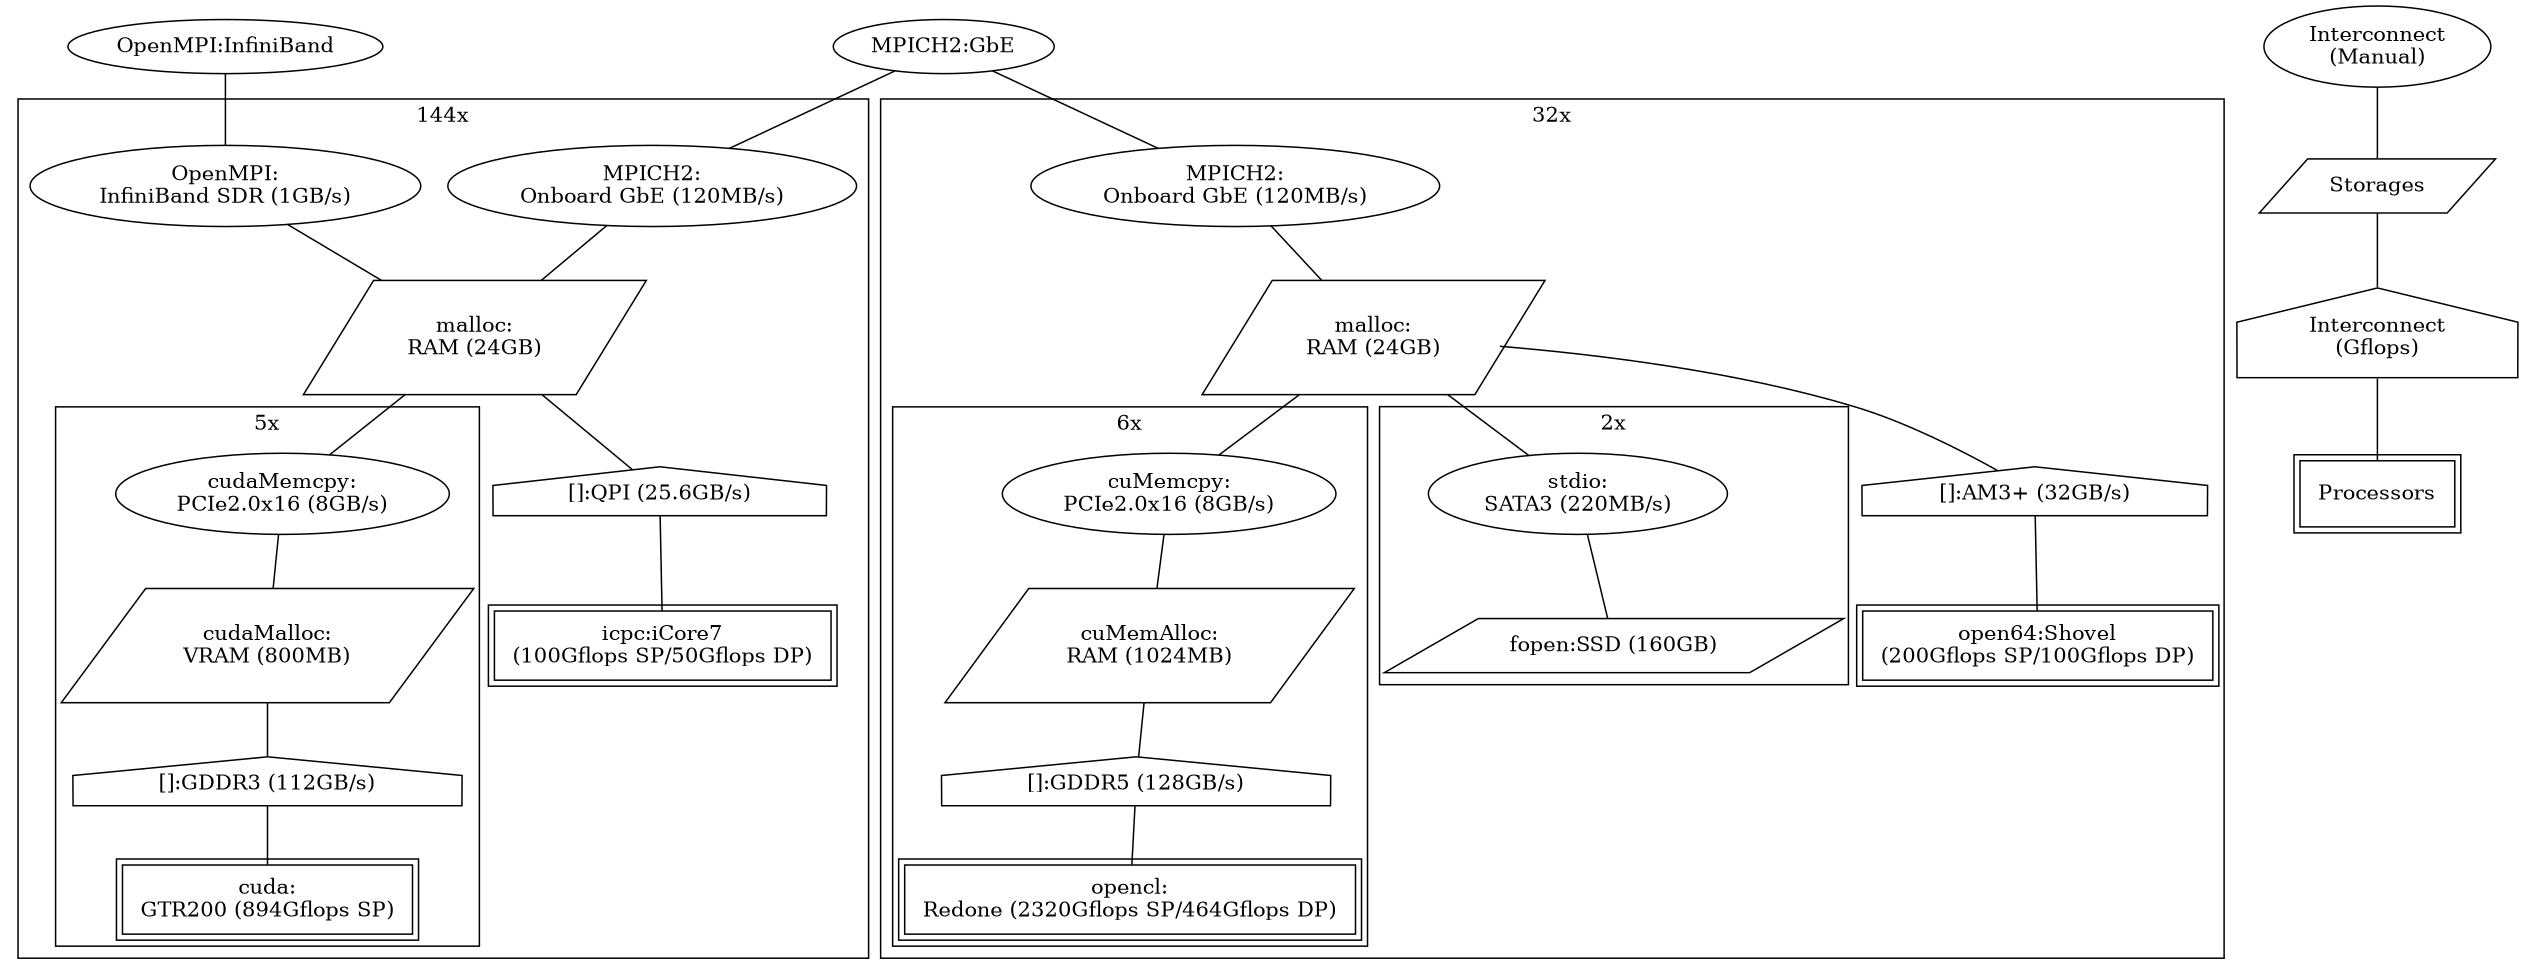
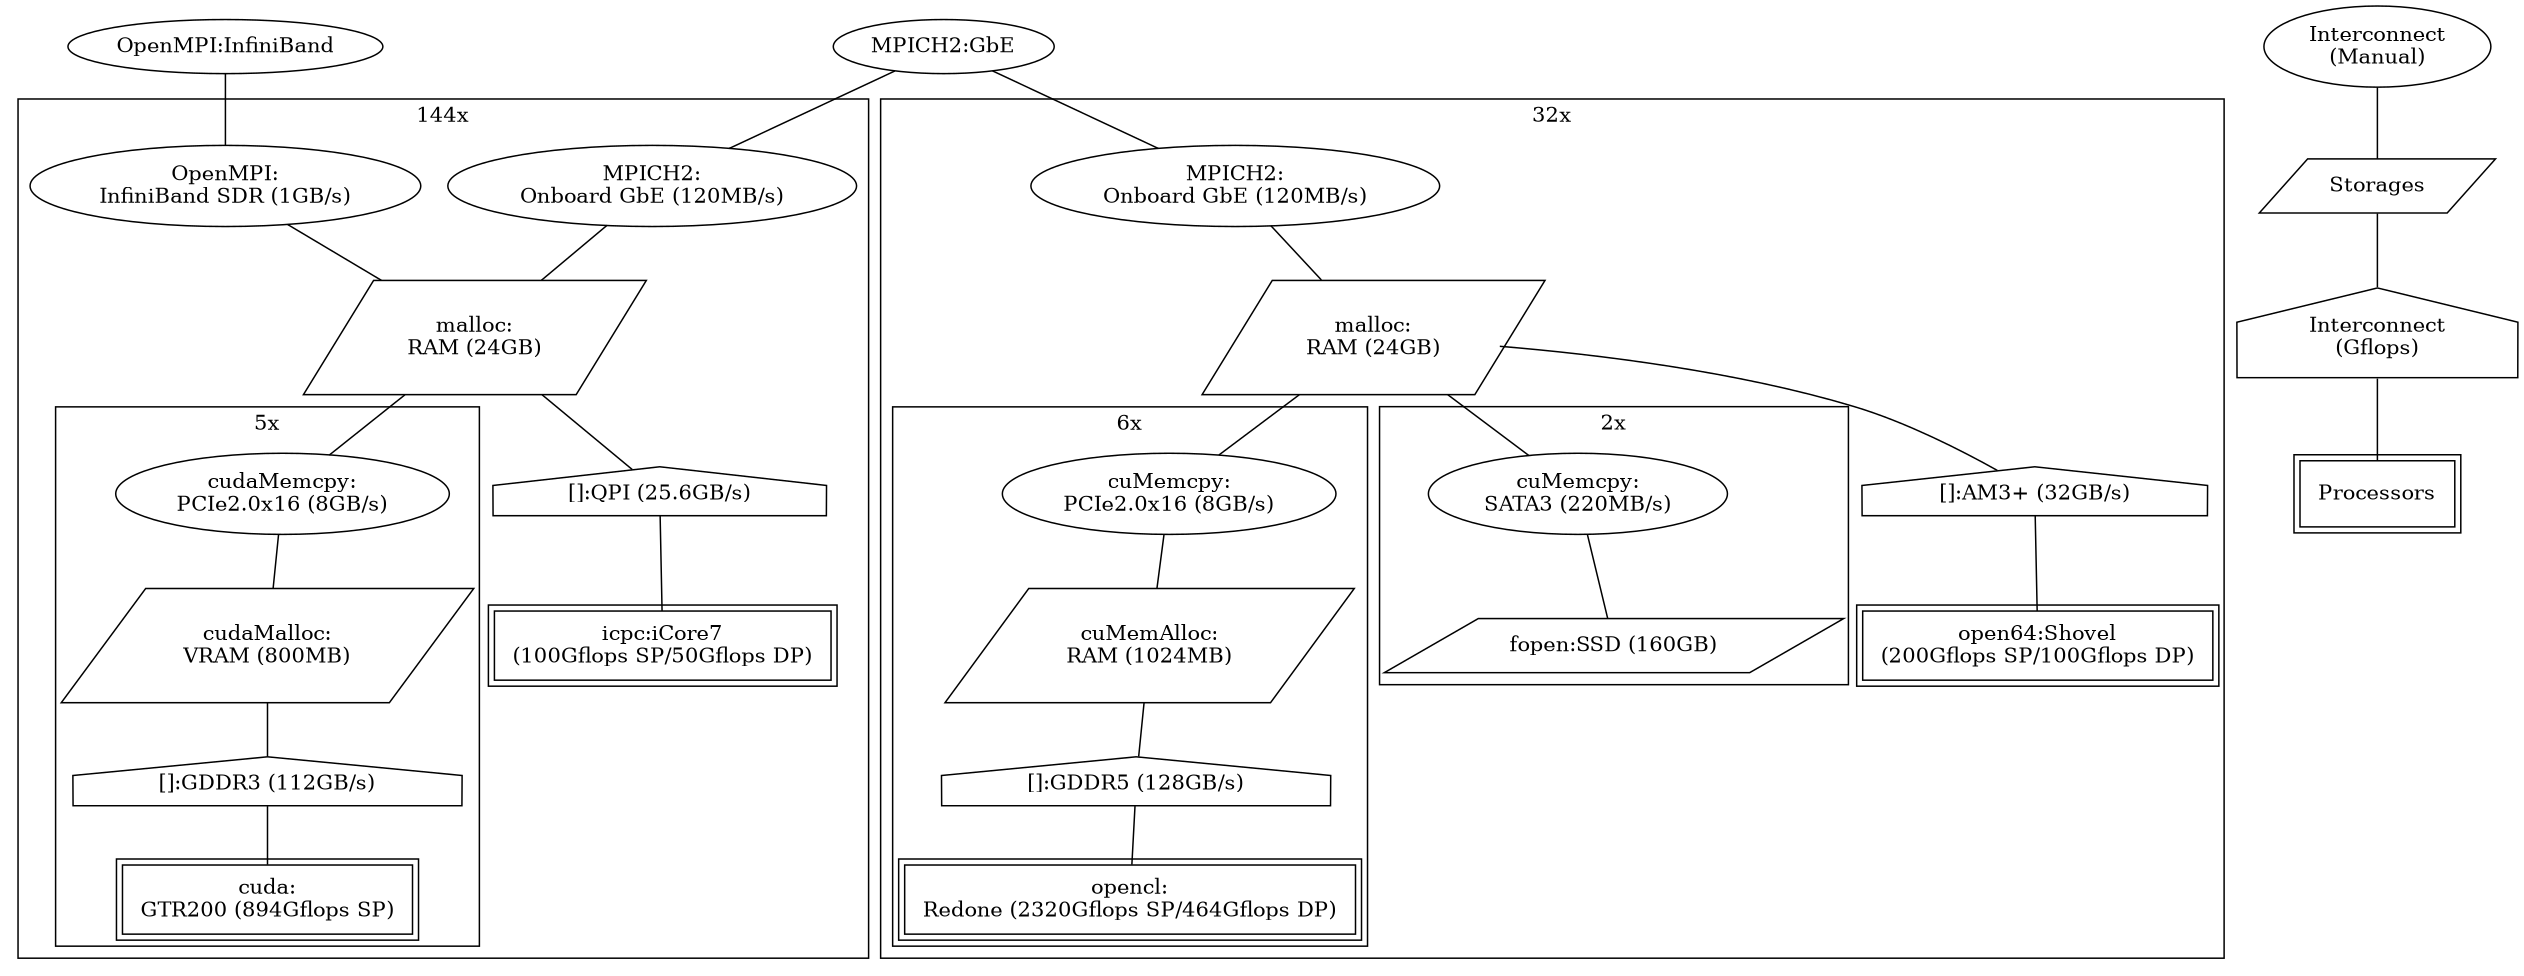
node "stdio: SATA3 (220MB/s)": label "stdio: SATA3 (220MB/s)" -> "cuMemcpy: SATA3 (220MB/s)"
